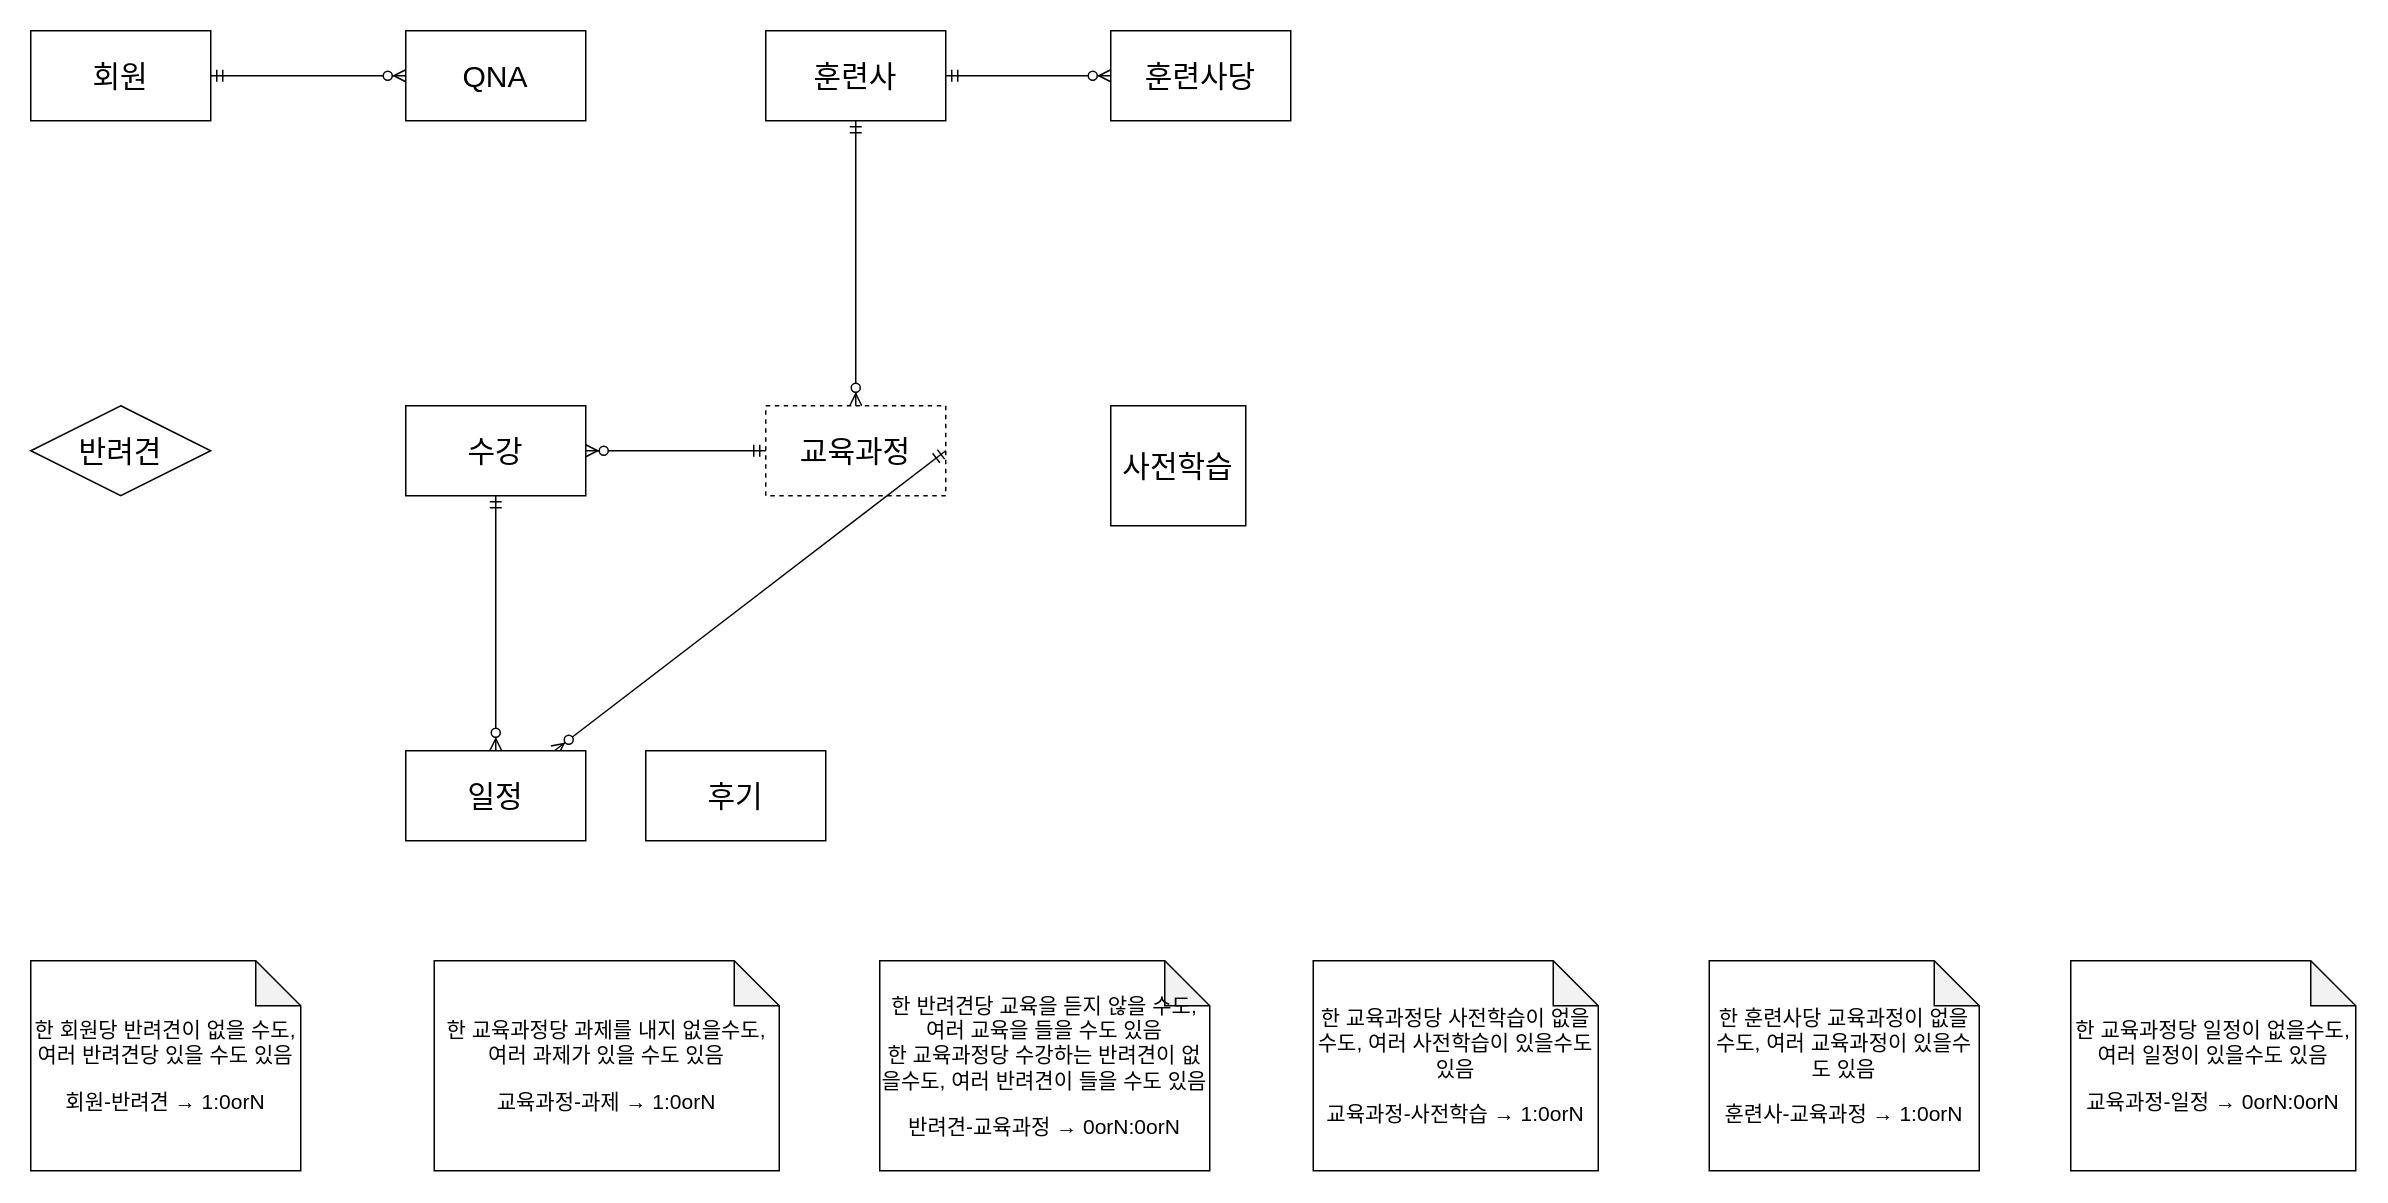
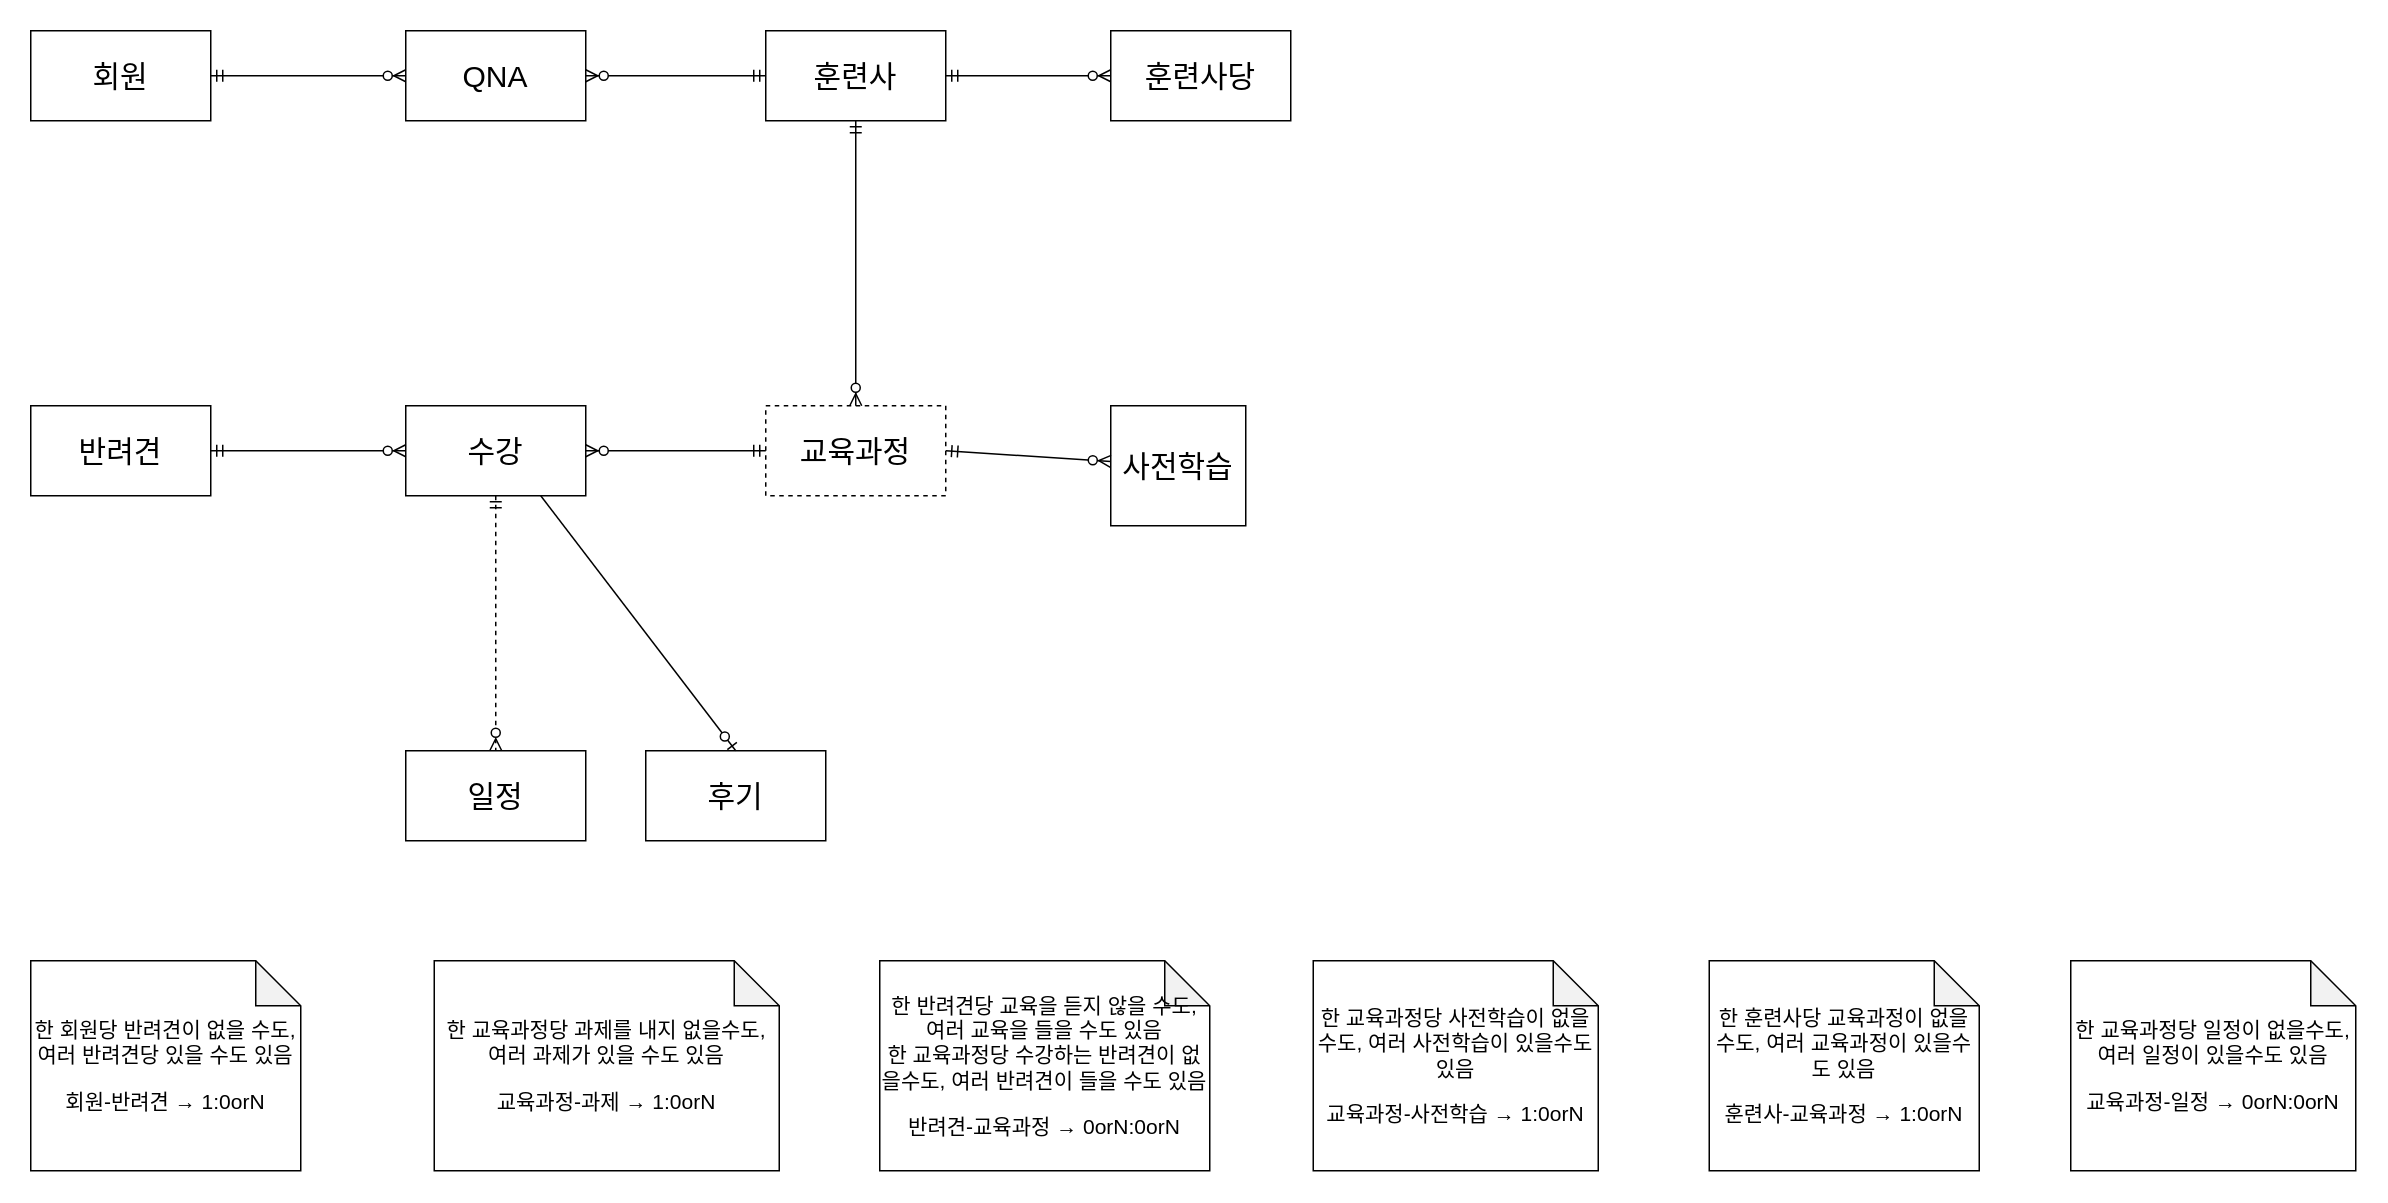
edge "QNA" -- "훈련사": added
node "반려견": shape diamond -> rectangle
edge "반려견" -- "수강": added
edge "교육과정" -- "일정": now "교육과정" -- "사전학습"
edge "수강" -- "일정": style solid -> dashed
edge "수강" -> "후기": added
